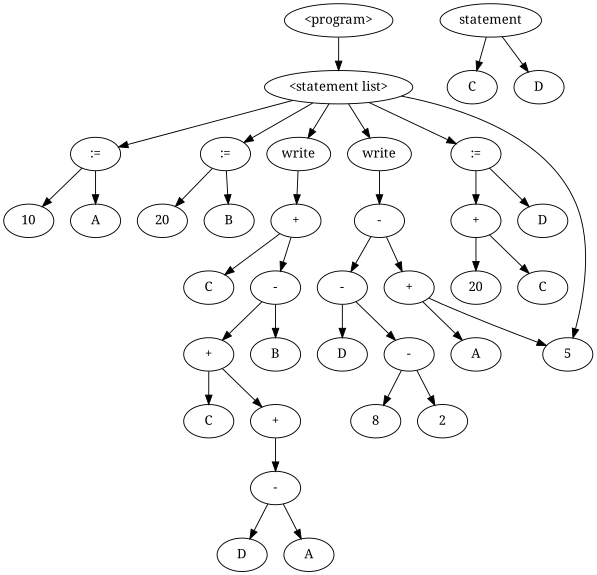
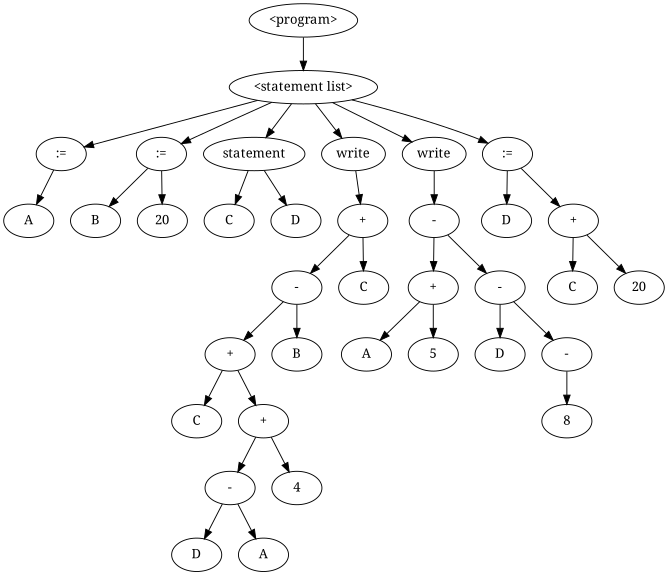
edge "<statement list>" -> "5": now "<statement list>" -> "statement"
node "10": removed
node "2": removed
node "4": added
